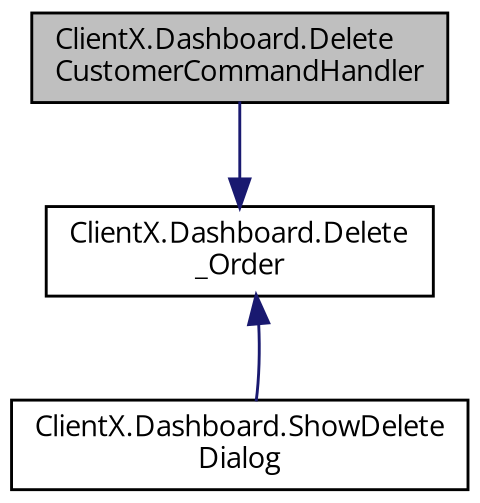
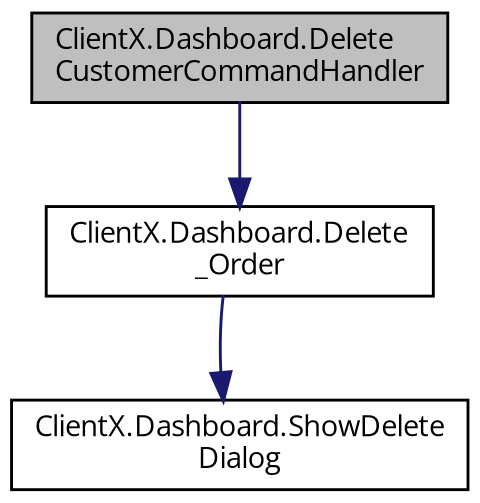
edge "ClientX.Dashboard.ShowDelete Dialog" -> "ClientX.Dashboard.Delete _Order": reversed
